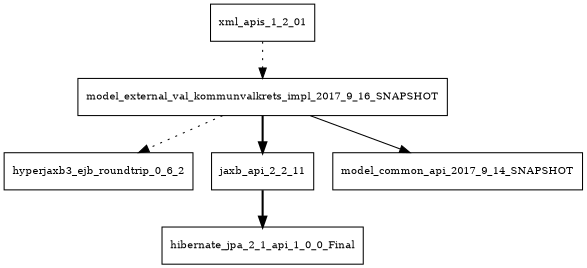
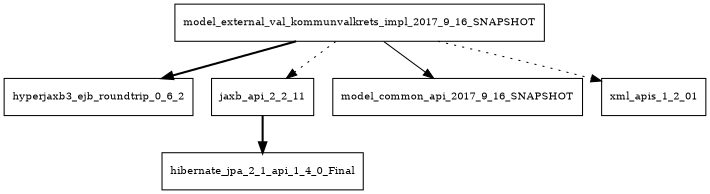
edge "xml_apis_1_2_01" -> "model_external_val_kommunvalkrets_impl_2017_9_16_SNAPSHOT": reversed
edge "model_external_val_kommunvalkrets_impl_2017_9_16_SNAPSHOT" -> "jaxb_api_2_2_11": style bold -> dotted
edge "model_external_val_kommunvalkrets_impl_2017_9_16_SNAPSHOT" -> "hyperjaxb3_ejb_roundtrip_0_6_2": style dotted -> bold
node "model_common_api_2017_9_14_SNAPSHOT": label "model_common_api_2017_9_14_SNAPSHOT" -> "model_common_api_2017_9_16_SNAPSHOT"
node "hibernate_jpa_2_1_api_1_0_0_Final": label "hibernate_jpa_2_1_api_1_0_0_Final" -> "hibernate_jpa_2_1_api_1_4_0_Final"
